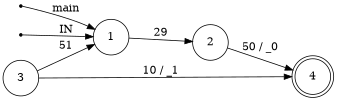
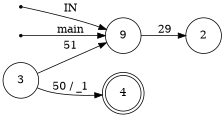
node "1": label "1" -> "9"
edge "2" -> "4": removed, label "50 / _0"
edge "3" -> "4": label "10 / _1" -> "50 / _1"
